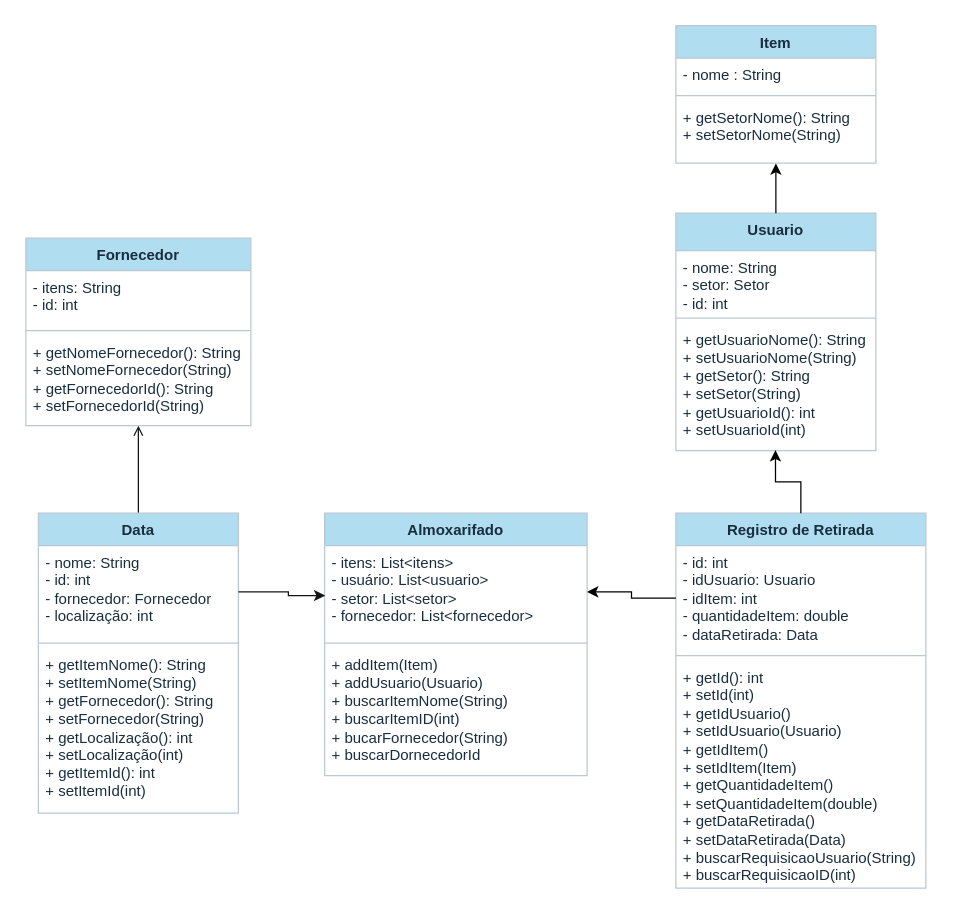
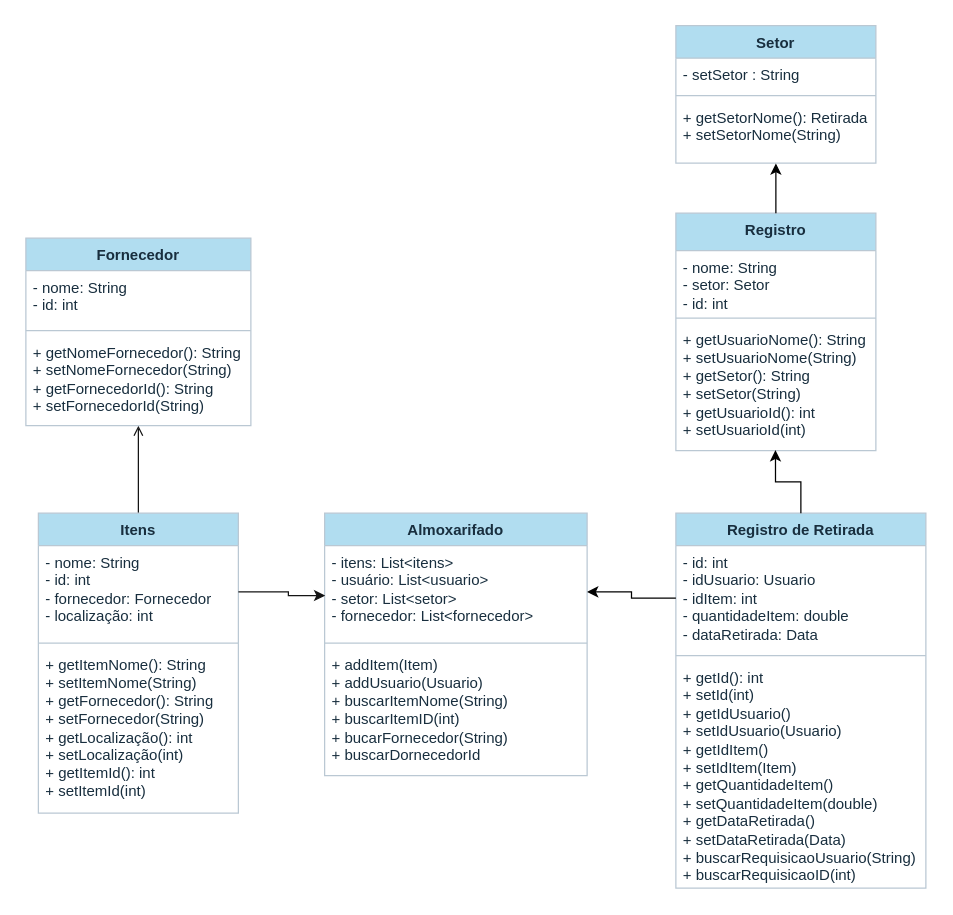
node "Item": label "Item" -> "Setor"
node "- nome : String": label "- nome : String" -> "- setSetor : String"
node "+ getSetorNome(): String+ setSetorNome(String)": label "+ getSetorNome(): String+ setSetorNome(String)" -> "+ getSetorNome(): Retirada+ setSetorNome(String)"
node "Usuario": label "Usuario" -> "Registro"
node "- itens: String - id: int": label "- itens: String - id: int" -> "- nome: String - id: int"
node "Data": label "Data" -> "Itens"
